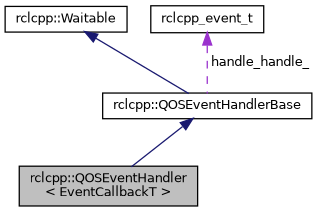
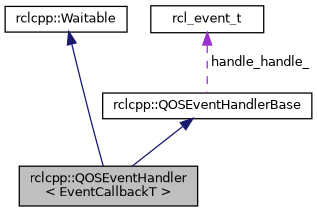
node "rclcpp_event_t": label "rclcpp_event_t" -> "rcl_event_t"
edge "rclcpp::QOSEventHandlerBase" -> "rclcpp::Waitable": now "rclcpp::QOSEventHandler < EventCallbackT >" -> "rclcpp::Waitable"
